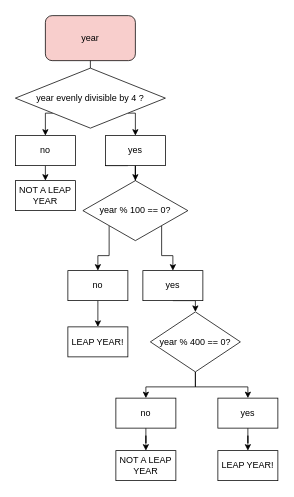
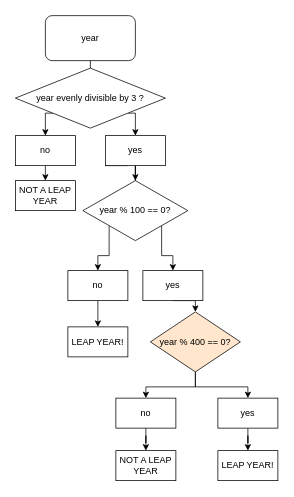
node "year": fillcolor #f8cecc -> #ffffff
node "year evenly divisible by 4 ?": label "year evenly divisible by 4 ?" -> "year evenly divisible by 3 ?"
node "year % 400 == 0?": fillcolor #ffffff -> #ffe6cc
